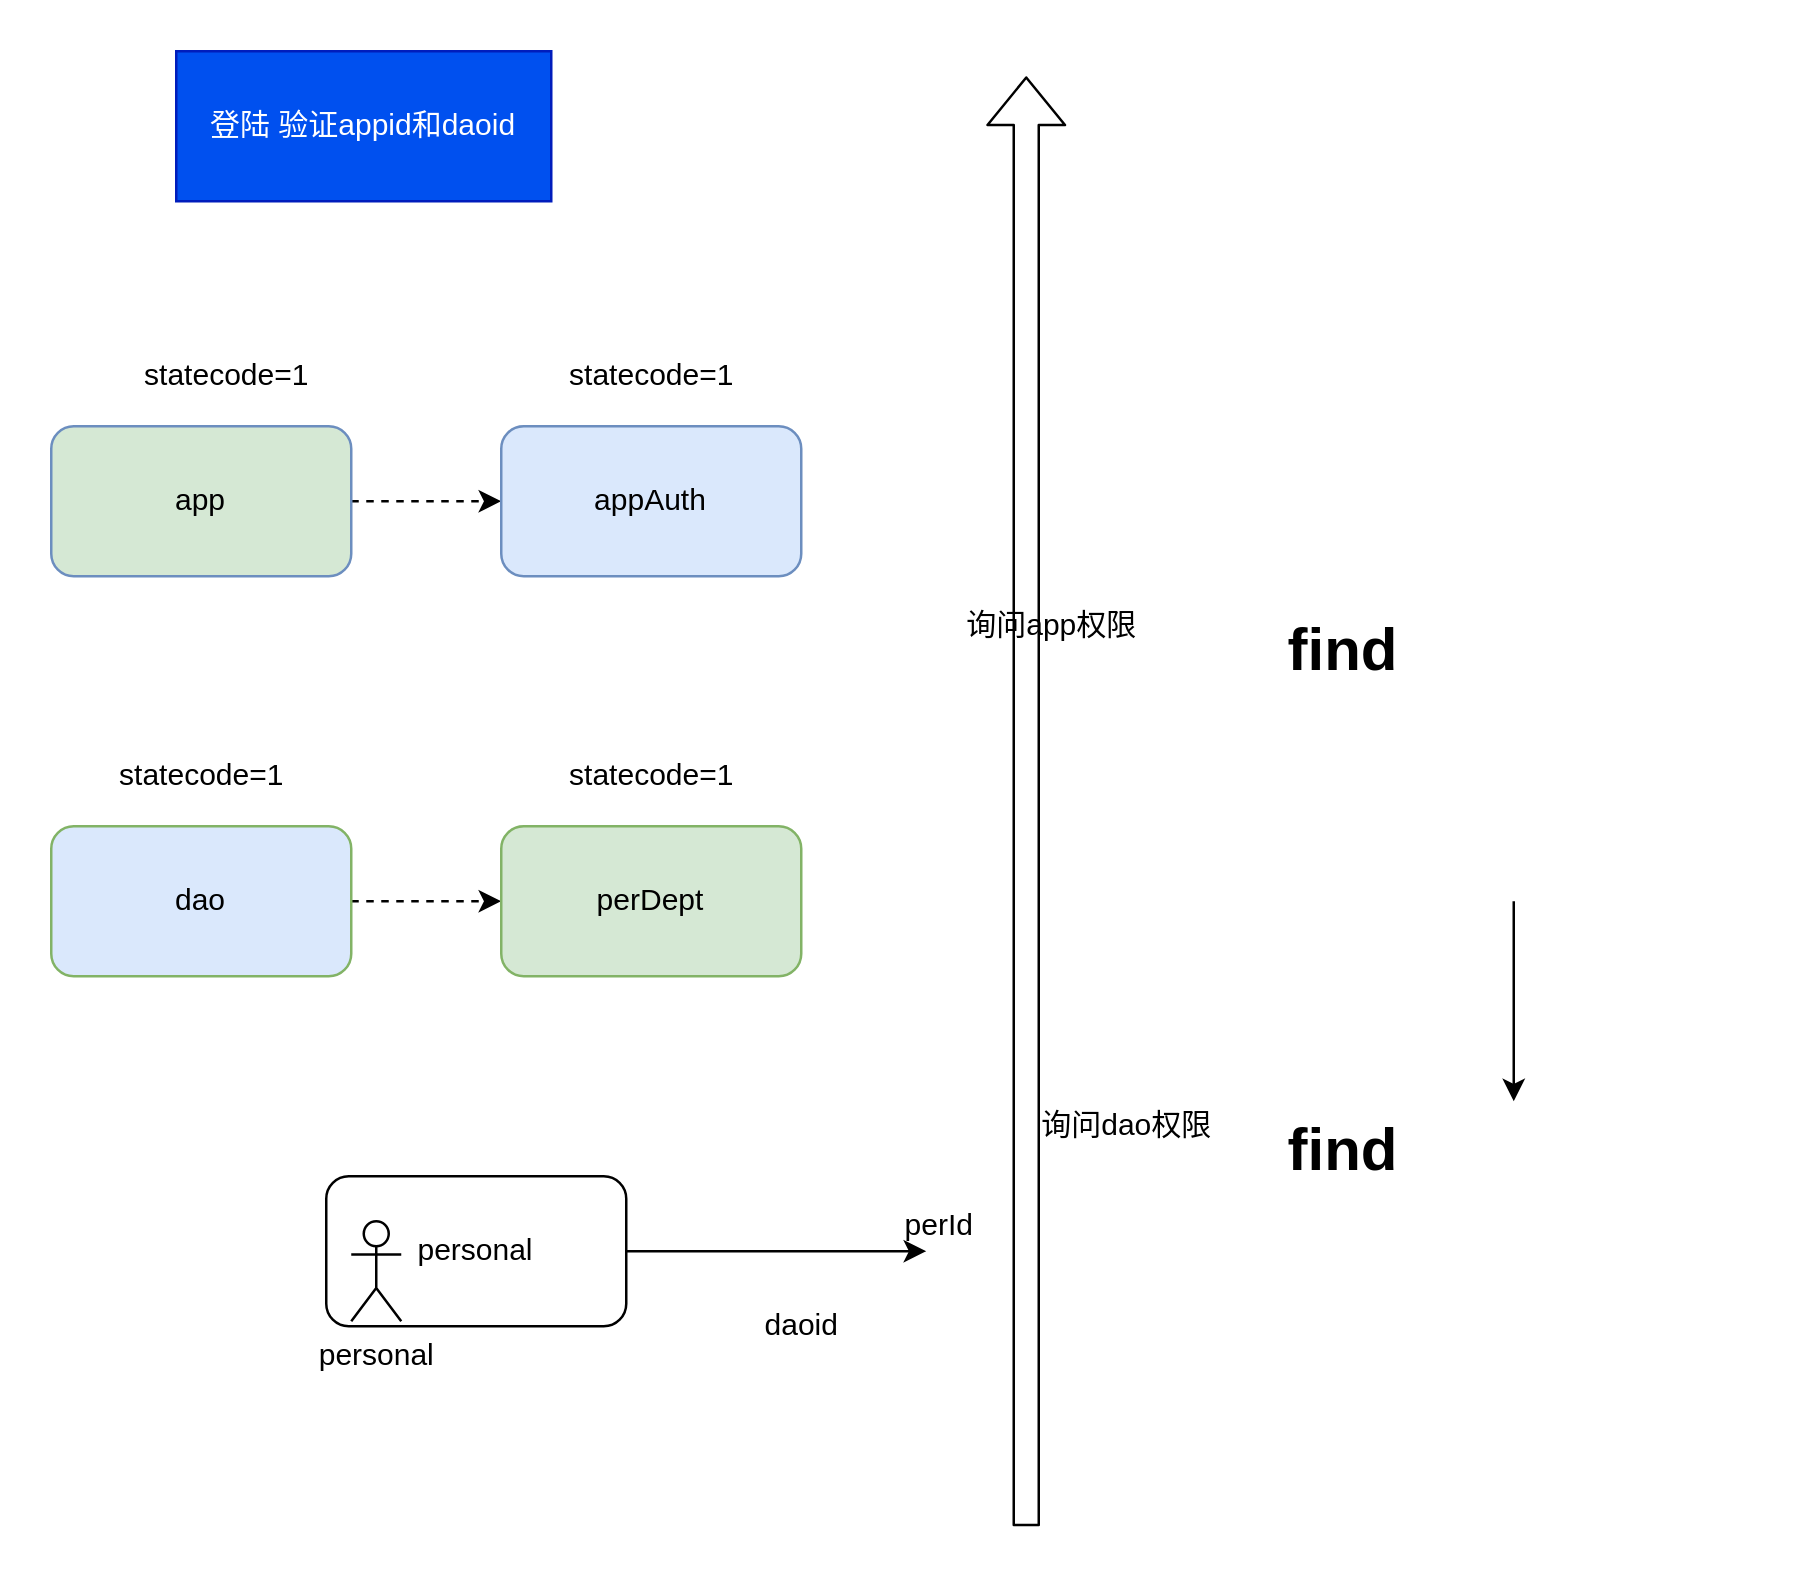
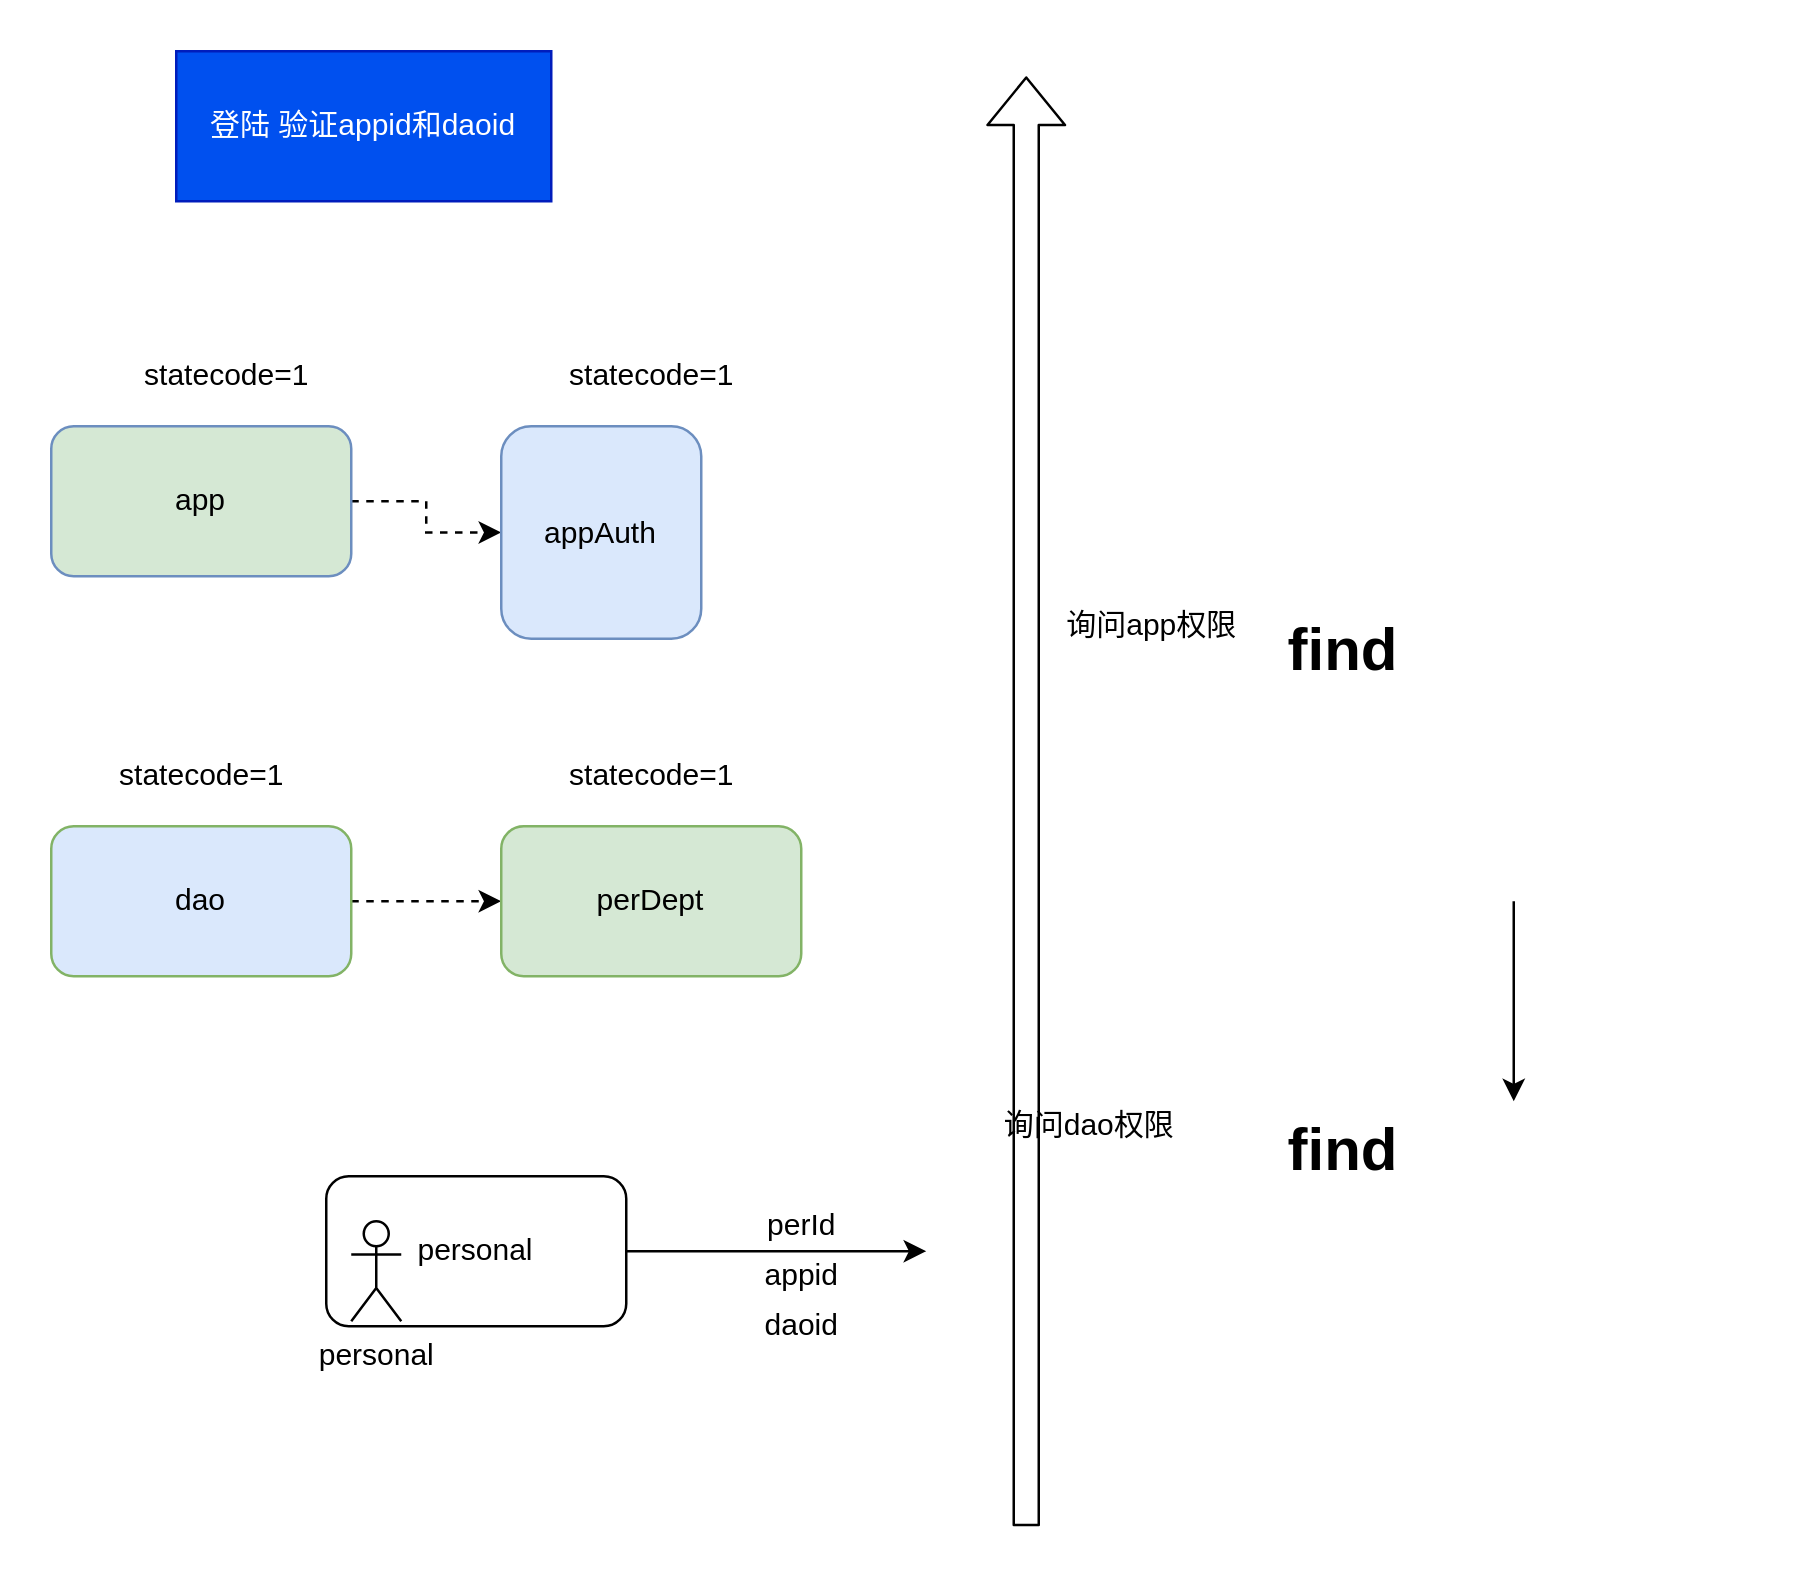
node "appAuth": size 300x150 -> 200x213
node "询问app权限": moved (1051, 626) -> (1151, 626)
node "询问dao权限": moved (1126, 1126) -> (1089, 1126)
node "perId": moved (939, 1226) -> (801, 1226)
node "appid": added
